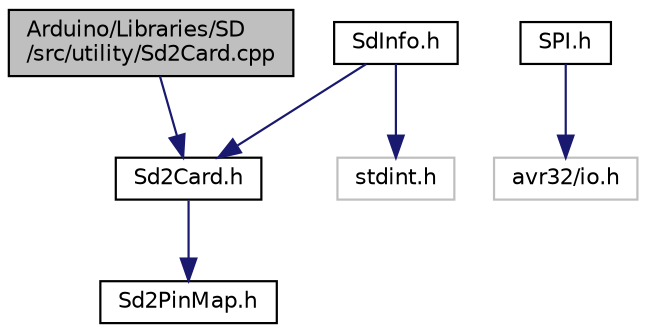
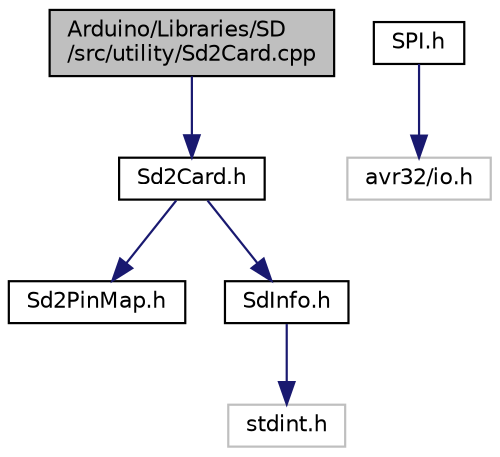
edge "SdInfo.h" -> "Sd2Card.h": reversed
